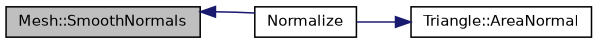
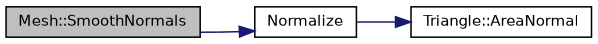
edge "Normalize" -> "Mesh::SmoothNormals": reversed
